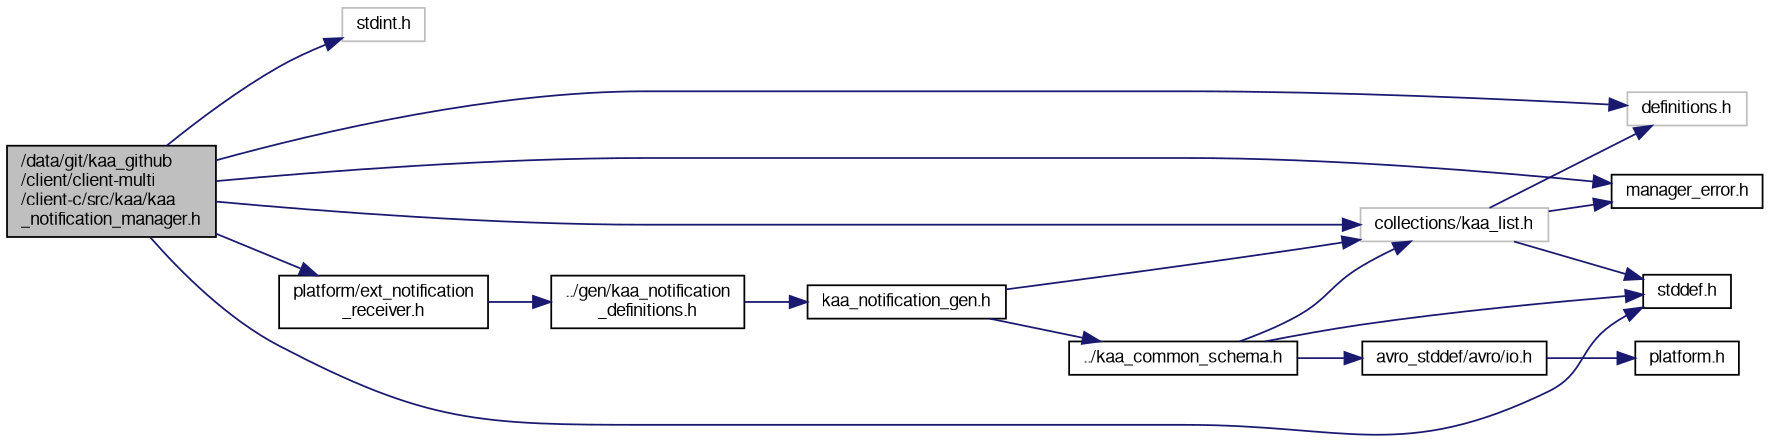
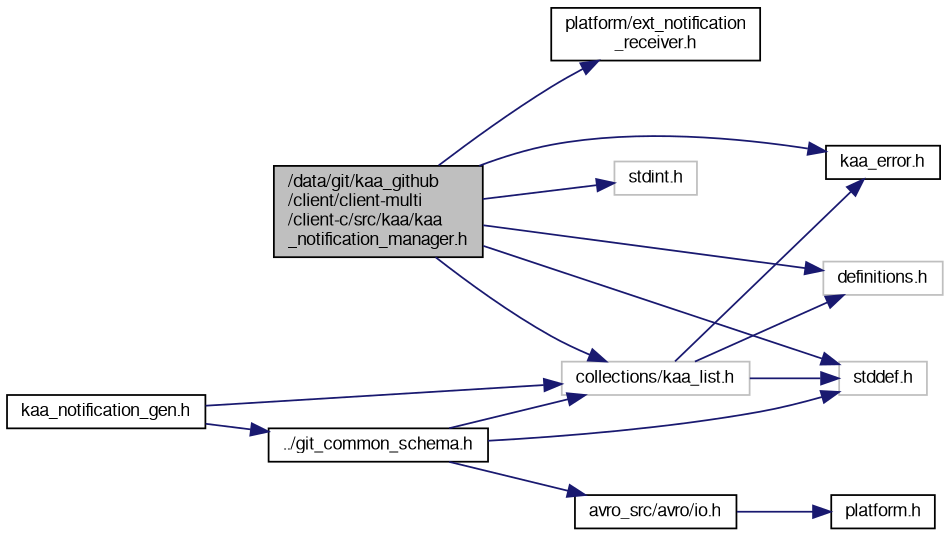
node "manager_error.h": label "manager_error.h" -> "kaa_error.h"
node "stddef.h": color black -> grey75
node "../gen/kaa_notification _definitions.h": removed
node "../kaa_common_schema.h": label "../kaa_common_schema.h" -> "../git_common_schema.h"
node "avro_stddef/avro/io.h": label "avro_stddef/avro/io.h" -> "avro_src/avro/io.h"
